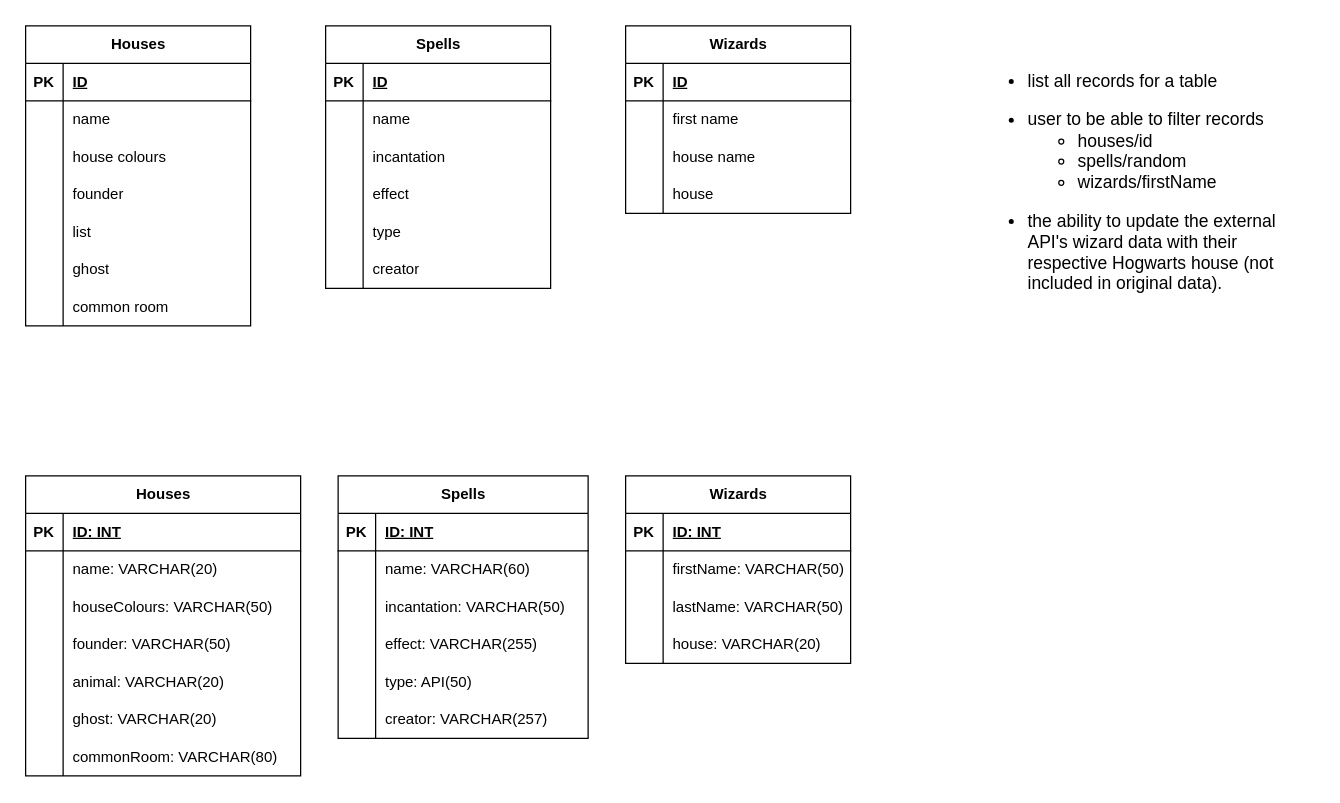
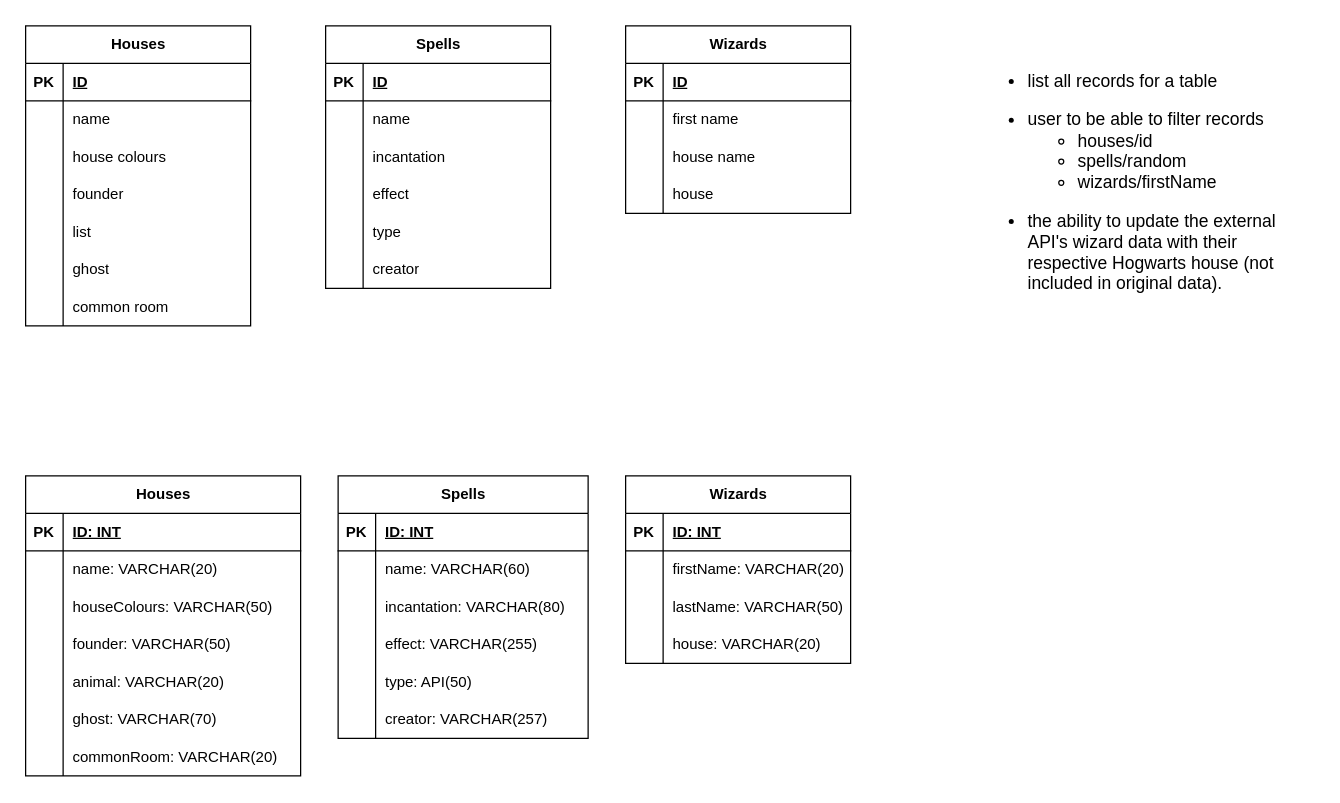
node "firstName: VARCHAR(50)": label "firstName: VARCHAR(50)" -> "firstName: VARCHAR(20)"
node "incantation: VARCHAR(50)": label "incantation: VARCHAR(50)" -> "incantation: VARCHAR(80)"
node "ghost: VARCHAR(20)": label "ghost: VARCHAR(20)" -> "ghost: VARCHAR(70)"
node "commonRoom: VARCHAR(80)": label "commonRoom: VARCHAR(80)" -> "commonRoom: VARCHAR(20)"
